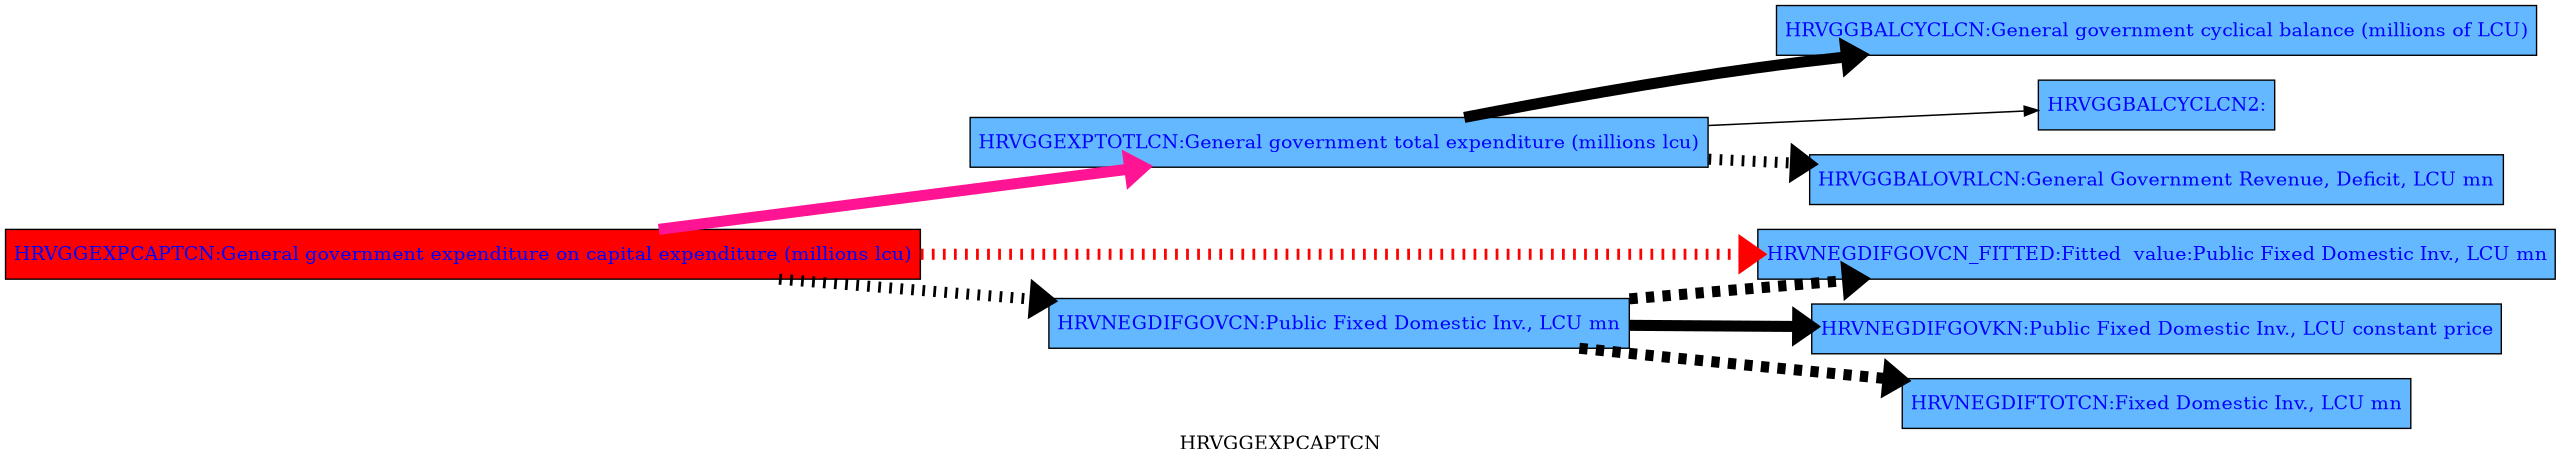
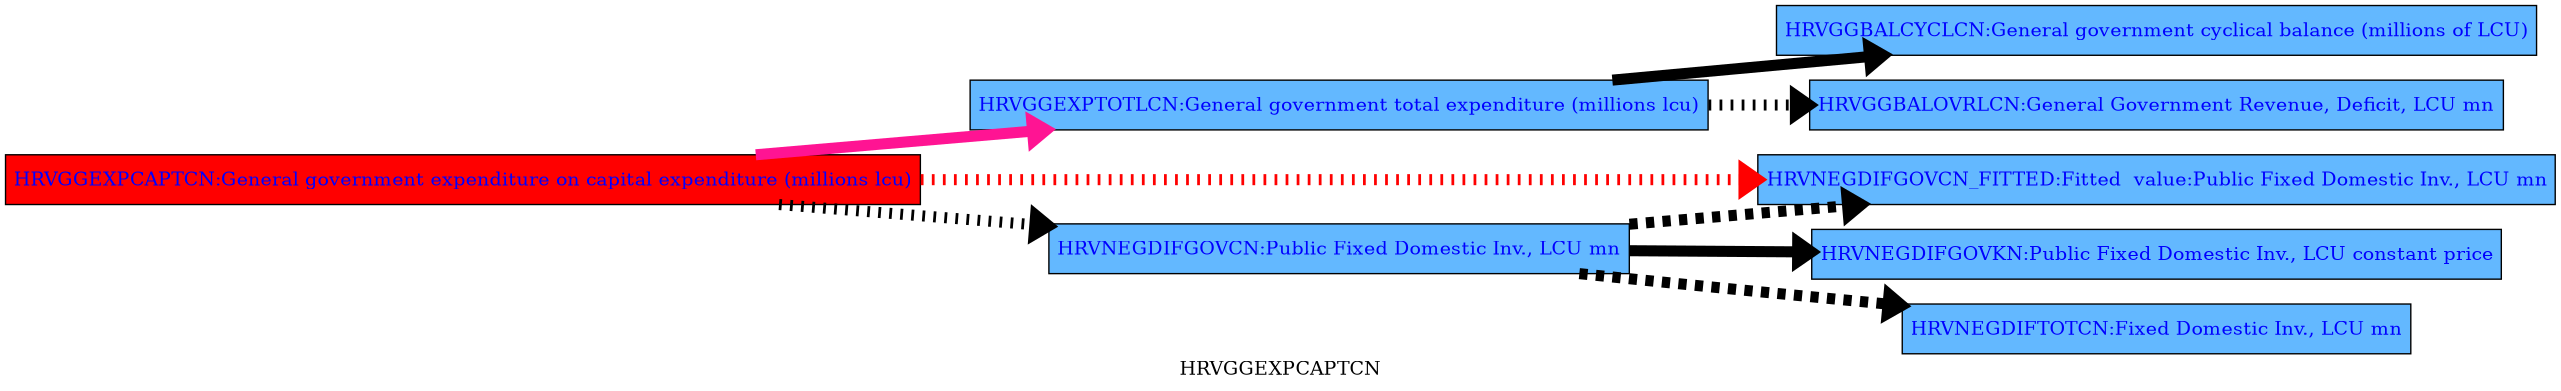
node "HRVGGBALCYCLCN2:": removed
